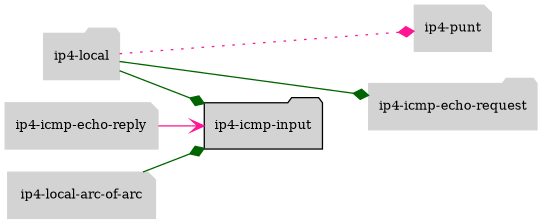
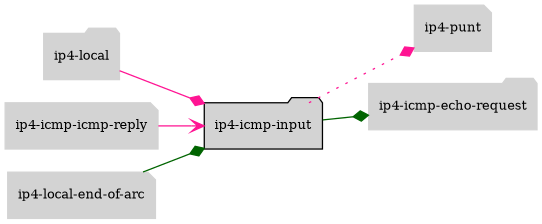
edge "ip4-local" -> "ip4-punt": now "ip4-icmp-input" -> "ip4-punt"
edge "ip4-local" -> "ip4-icmp-echo-request": now "ip4-icmp-input" -> "ip4-icmp-echo-request"
edge "ip4-local" -> "ip4-icmp-input": color darkgreen -> deeppink
node "ip4-icmp-echo-reply": label "ip4-icmp-echo-reply" -> "ip4-icmp-icmp-reply"
node "ip4-local-arc-of-arc": label "ip4-local-arc-of-arc" -> "ip4-local-end-of-arc"
